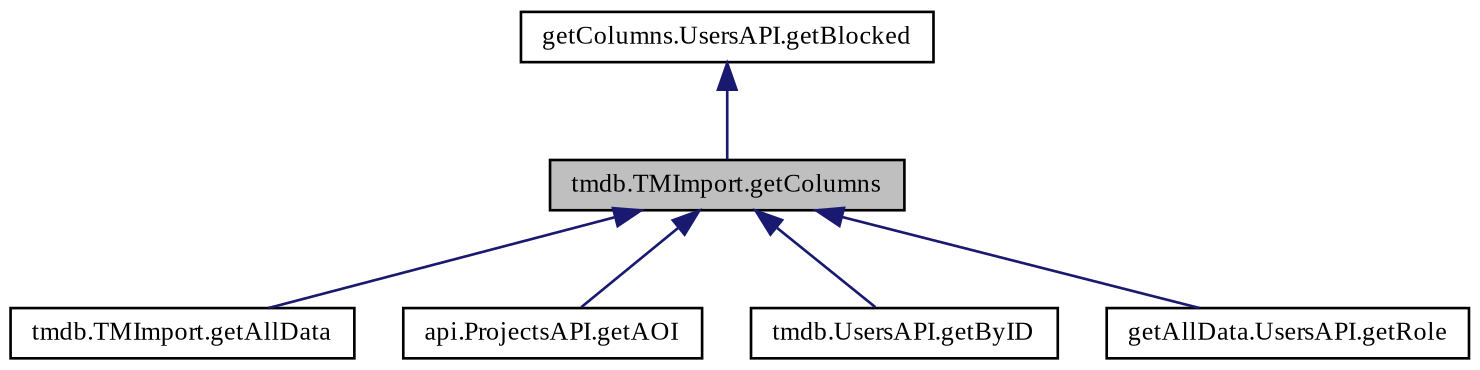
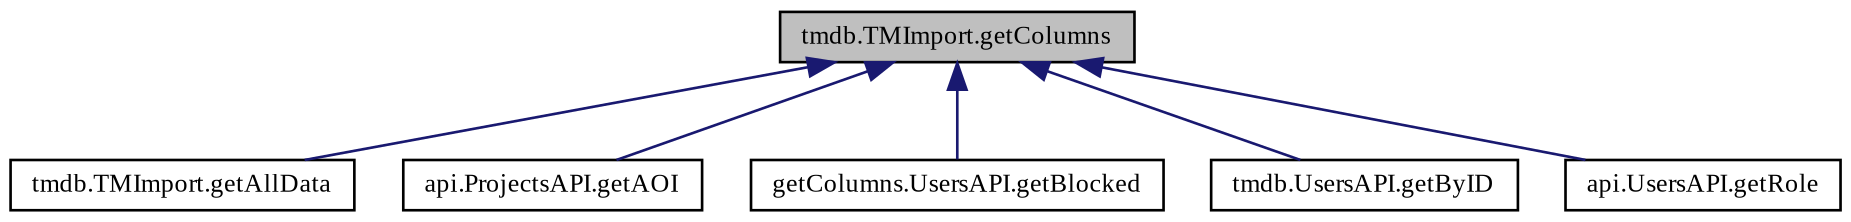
edge "tmdb.TMImport.getColumns" -> "getColumns.UsersAPI.getBlocked": reversed
node "getAllData.UsersAPI.getRole": label "getAllData.UsersAPI.getRole" -> "api.UsersAPI.getRole"
